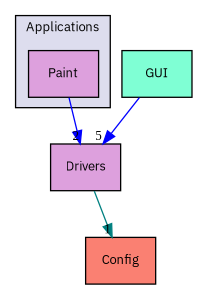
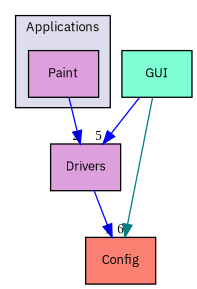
edge "GUI" -> "Config": added
edge "Drivers" -> "Config": color teal -> blue
